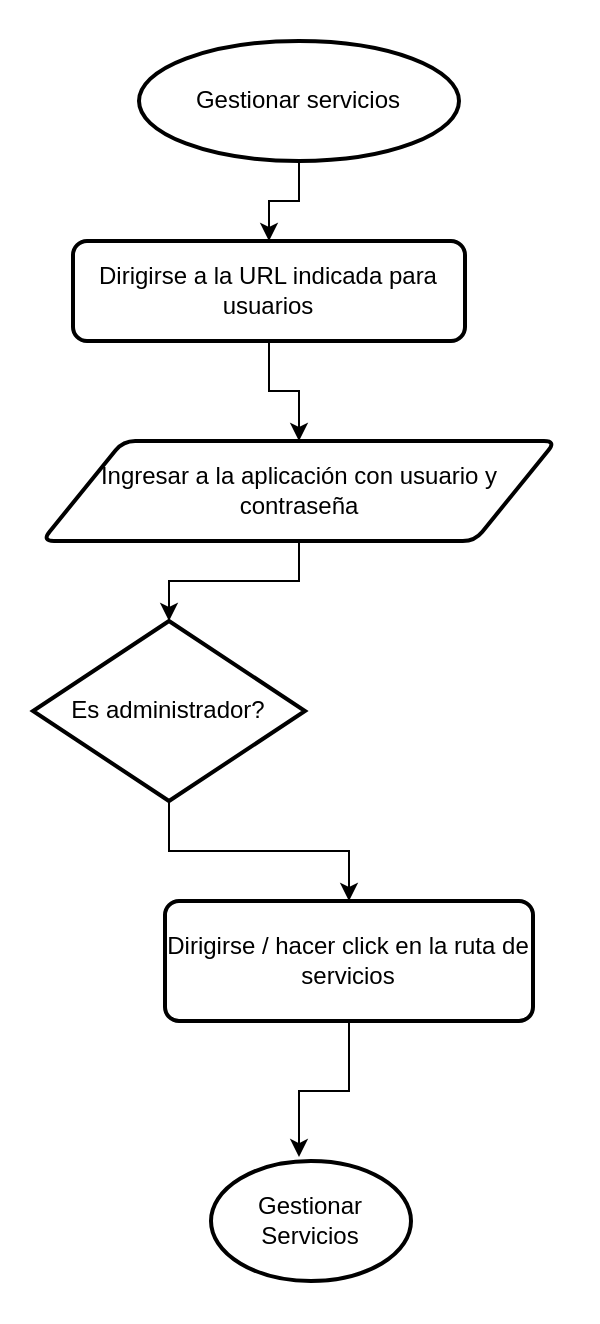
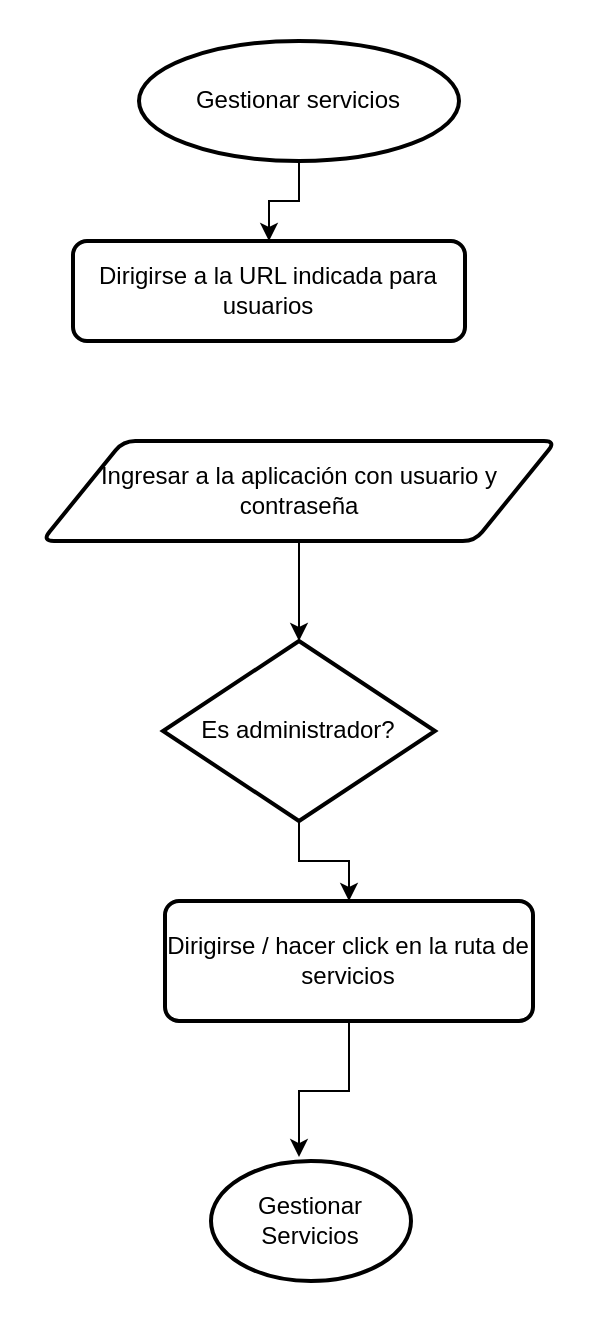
edge "Dirigirse a la URL indicada para usuarios" -> "Ingresar a la aplicación con usuario y contraseña": removed
node "Es administrador?": moved (169, 711) -> (299, 731)
